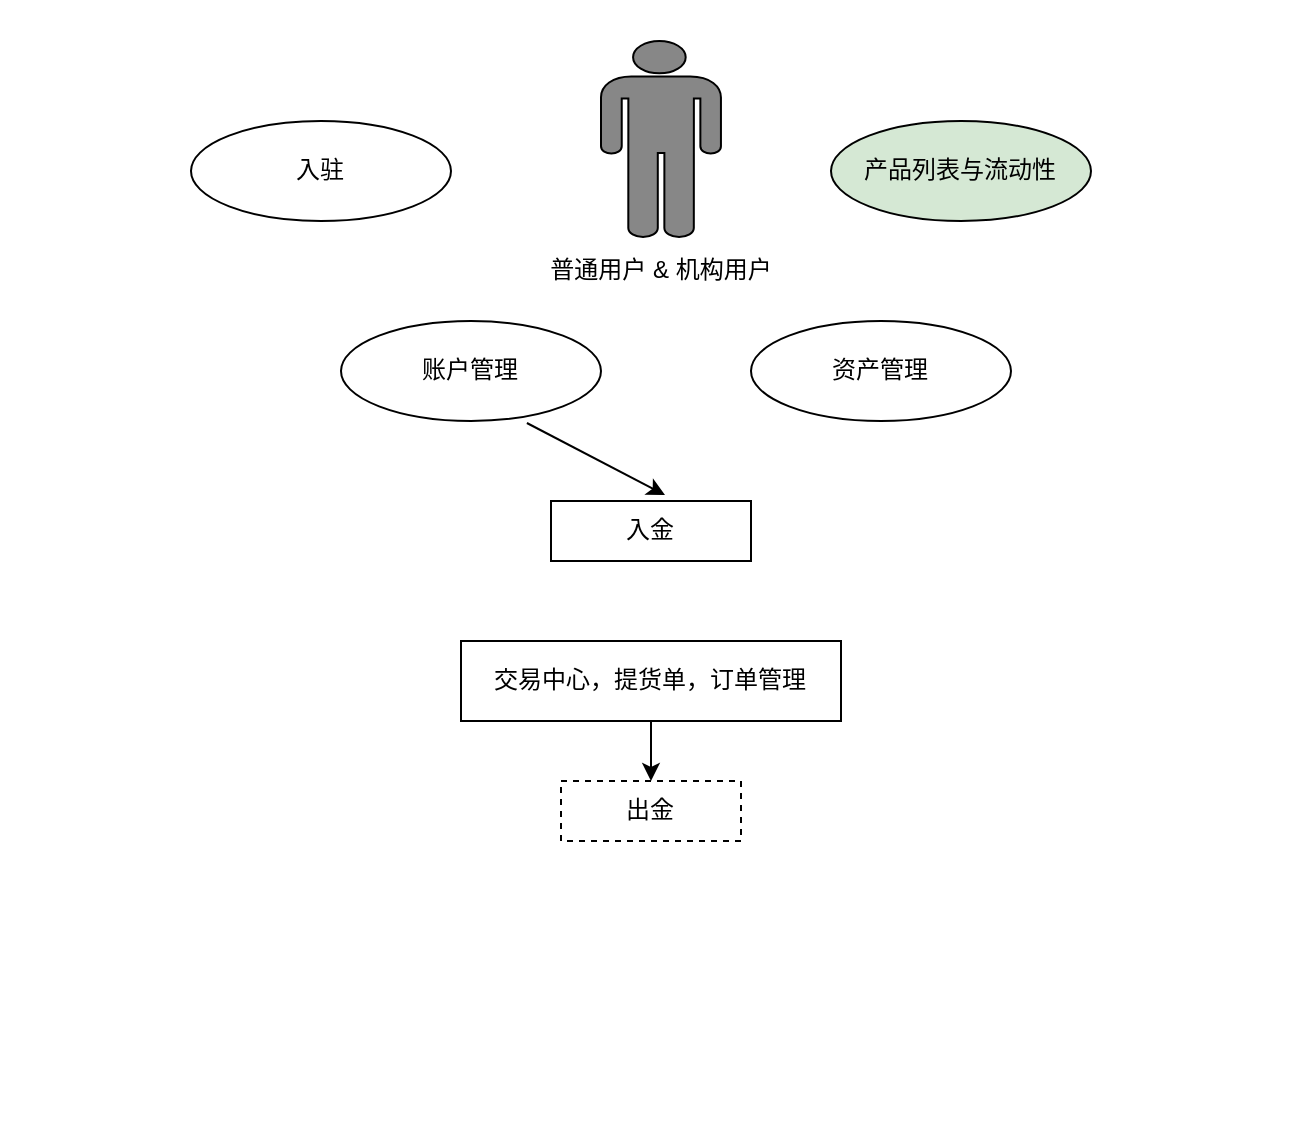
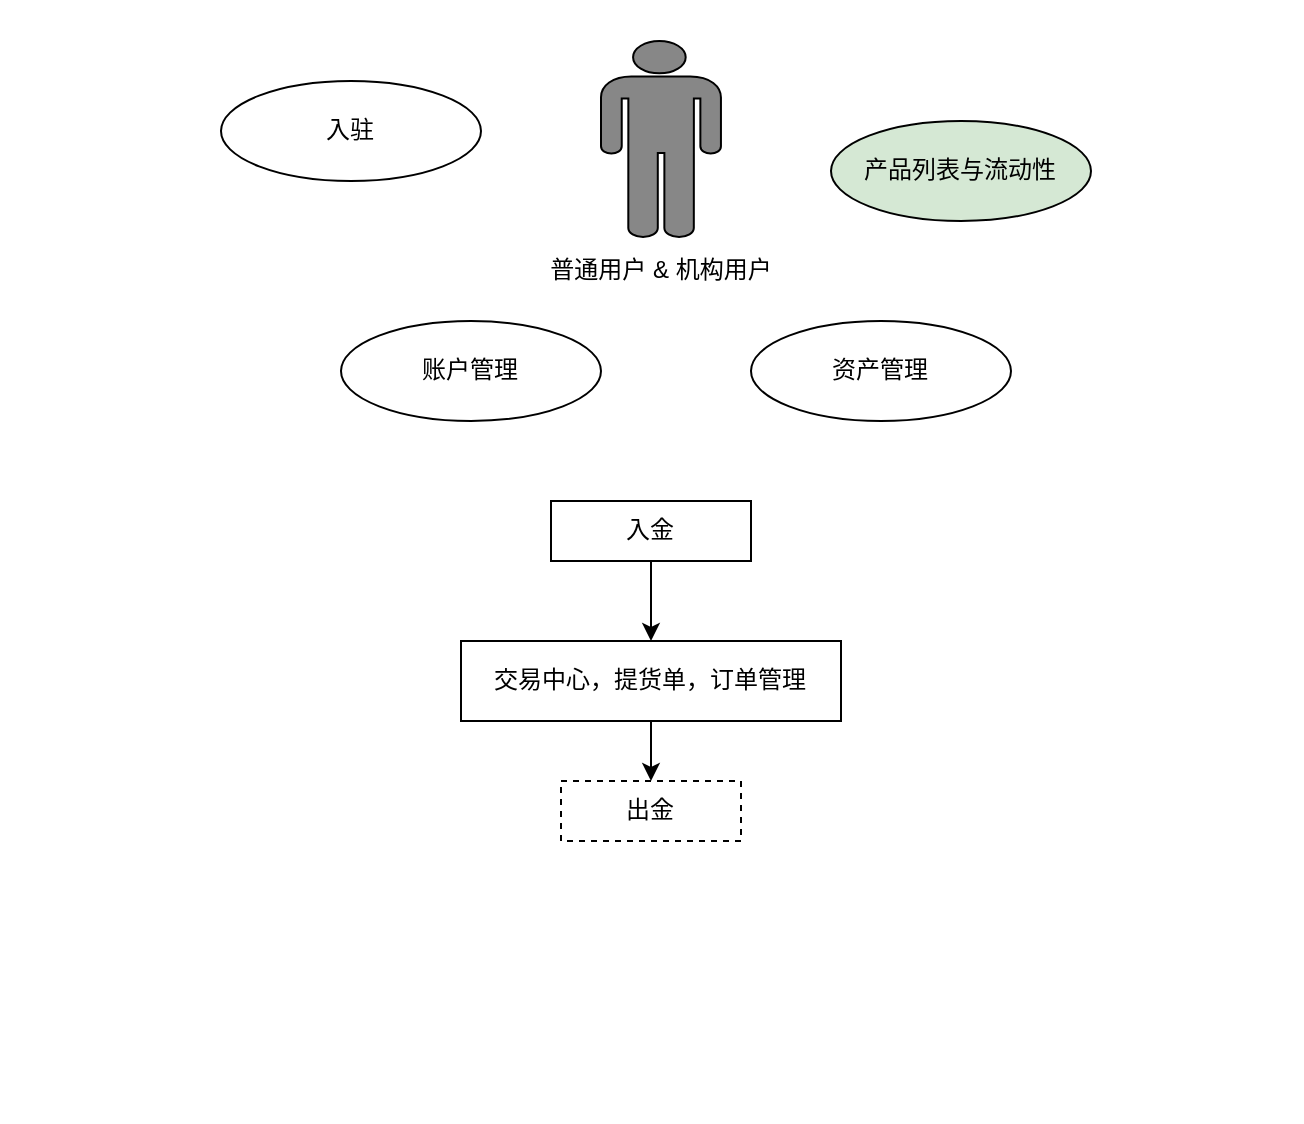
node "入驻": moved (321, 171) -> (351, 131)
edge "账户管理" -> "入金": removed
edge "入金" -> "交易中心，提货单，订单管理": added
